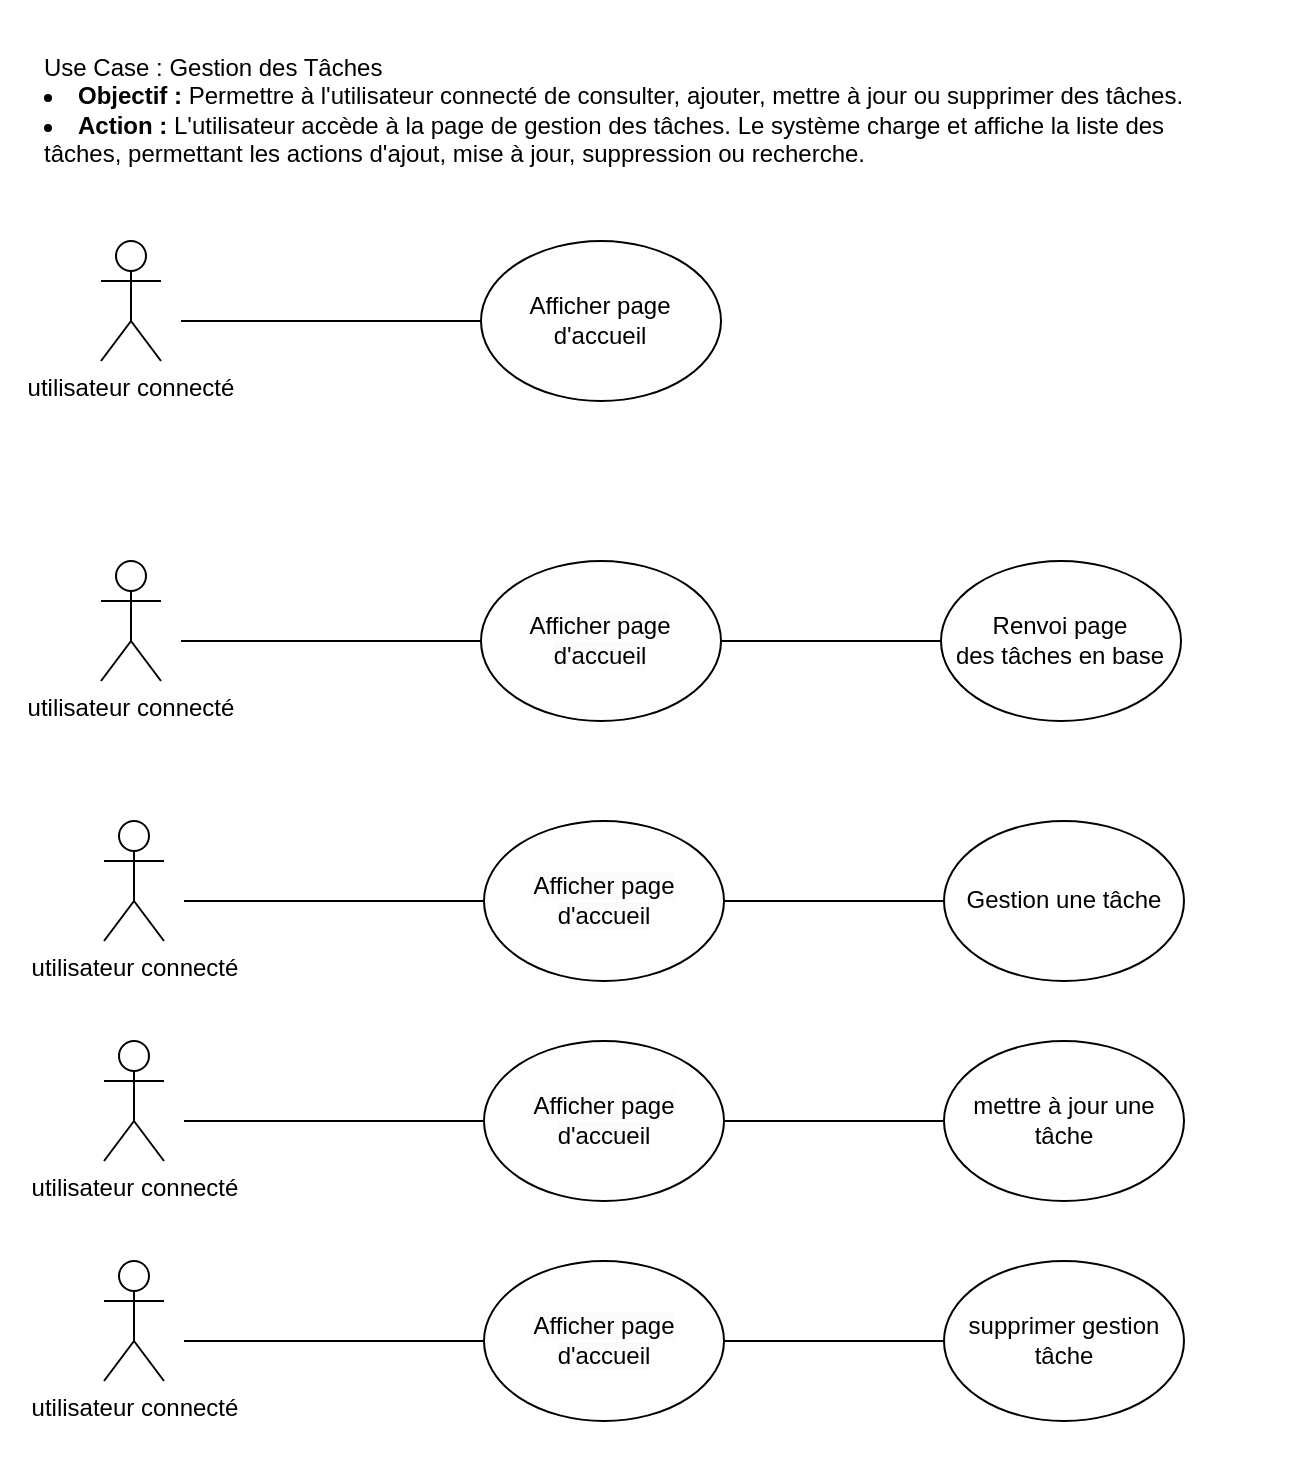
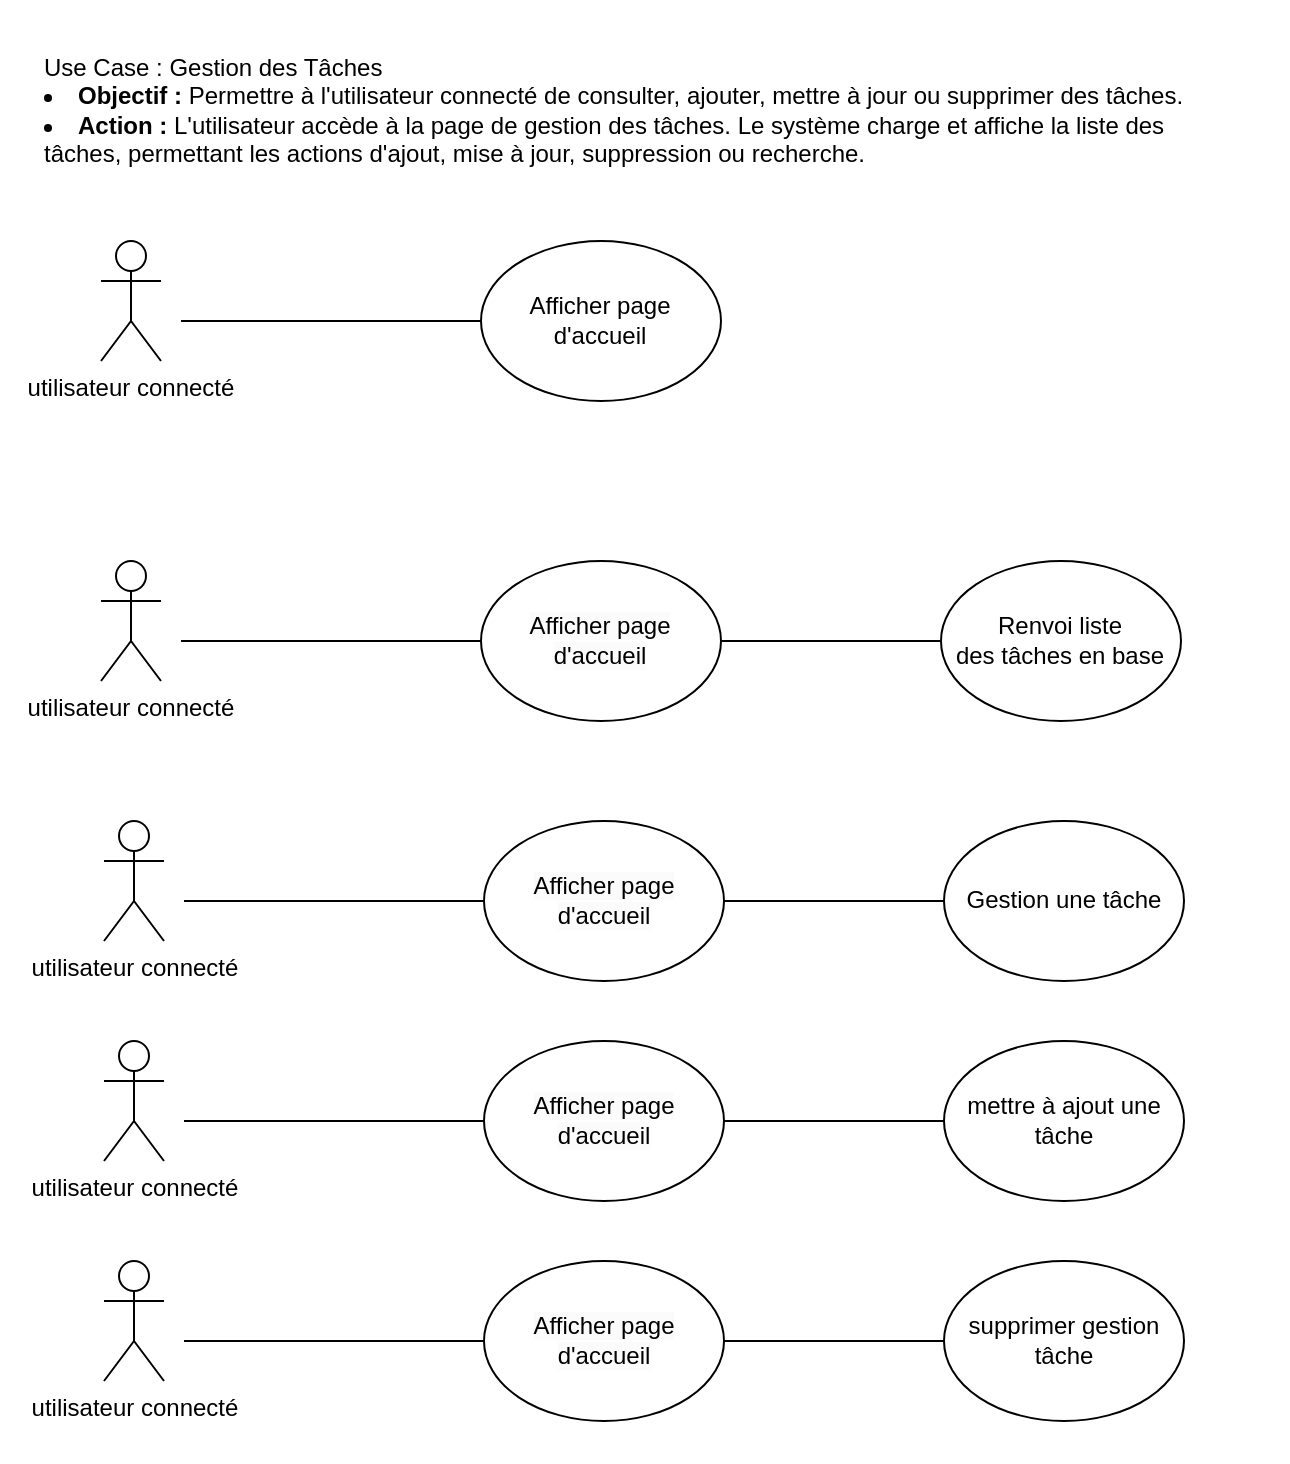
node "Renvoi page des tâches en base": label "Renvoi page des tâches en base" -> "Renvoi liste des tâches en base"
node "mettre à jour une tâche": label "mettre à jour une tâche" -> "mettre à ajout une tâche"
